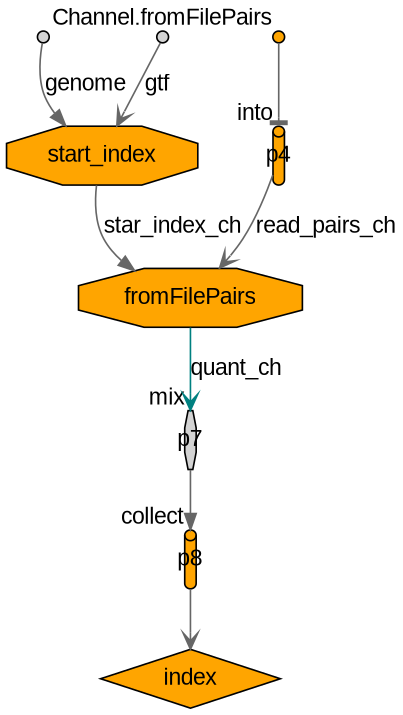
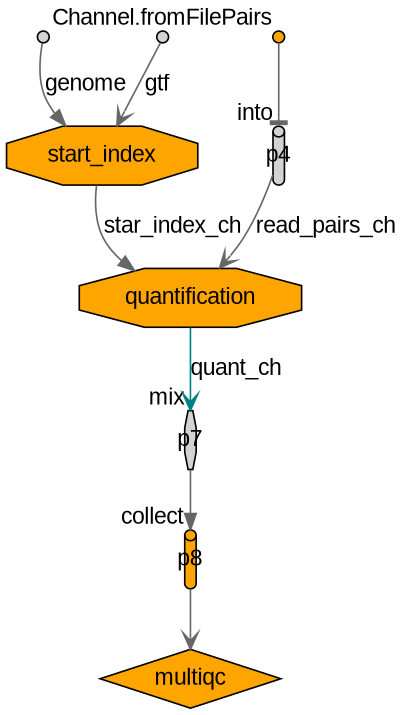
node "p4 into": fillcolor orange -> lightgrey
node "fromFilePairs": label "fromFilePairs" -> "quantification"
node "index": label "index" -> "multiqc"
